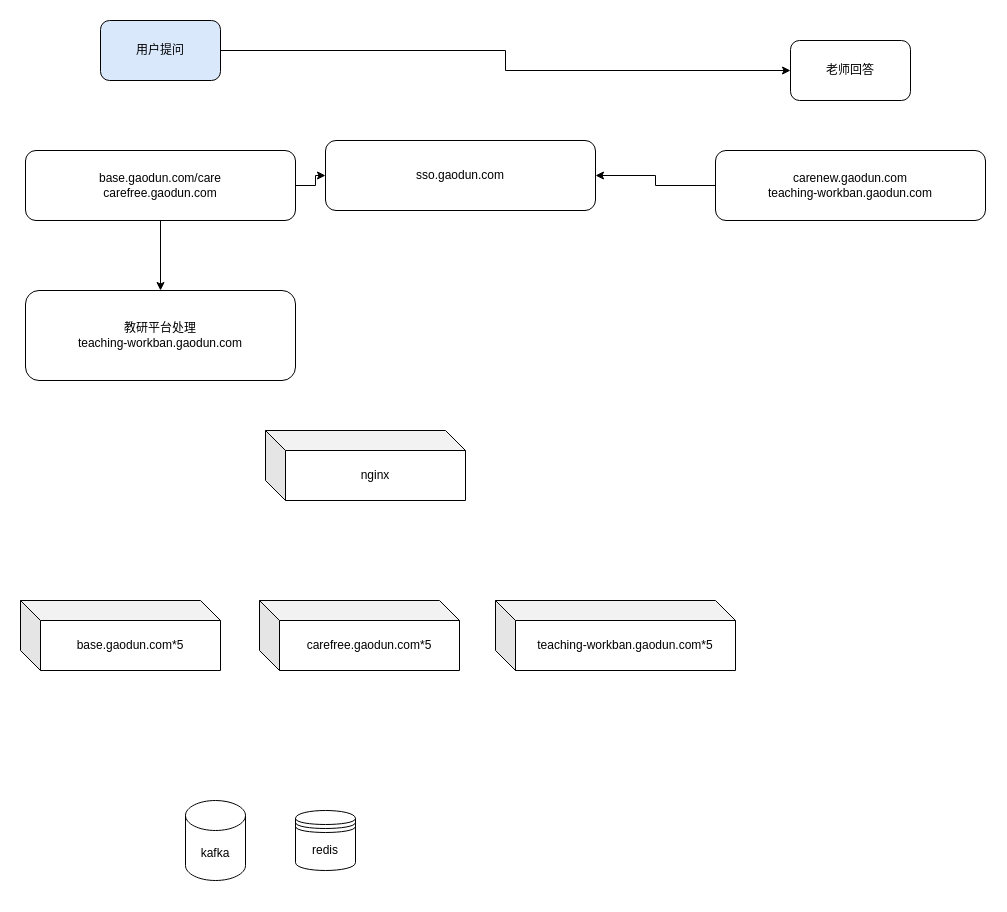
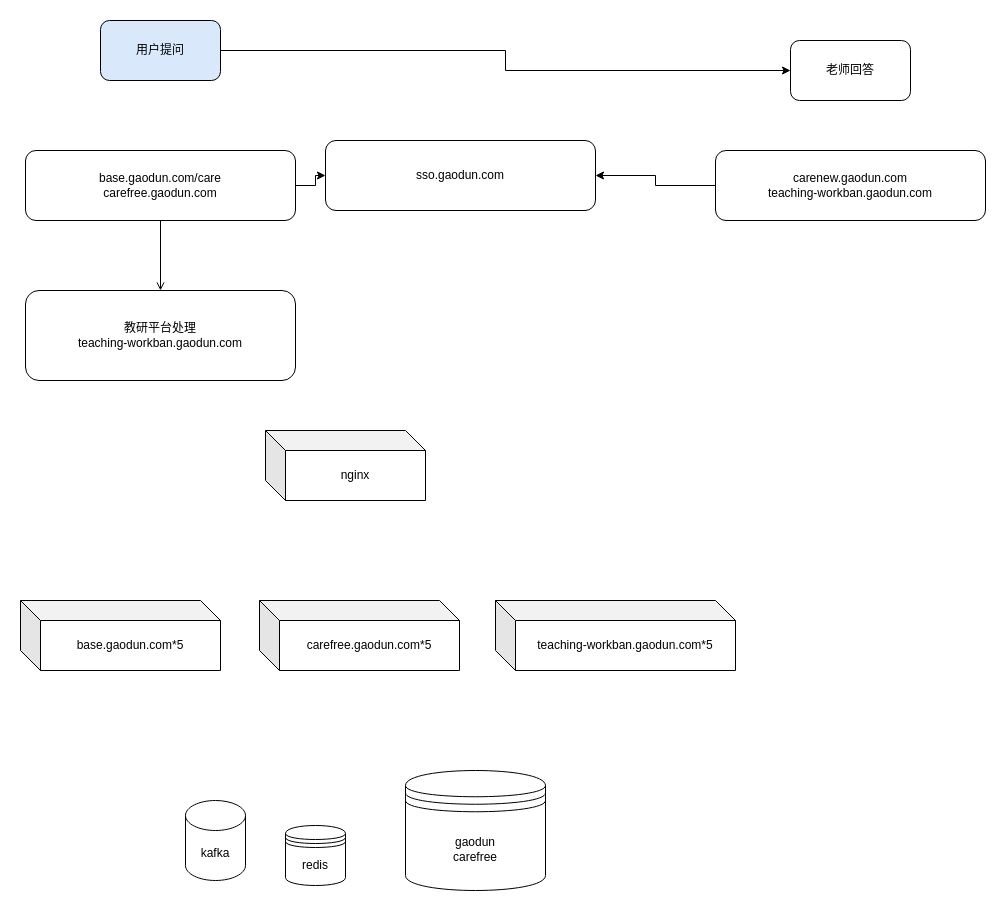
edge "base.gaodun.com/care carefree.gaodun.com" -> "教研平台处理 teaching-workban.gaodun.com": arrowhead classic -> open
node "nginx": size 200x70 -> 160x70
node "gaodun carefree": added
node "redis": moved (326, 841) -> (316, 856)
